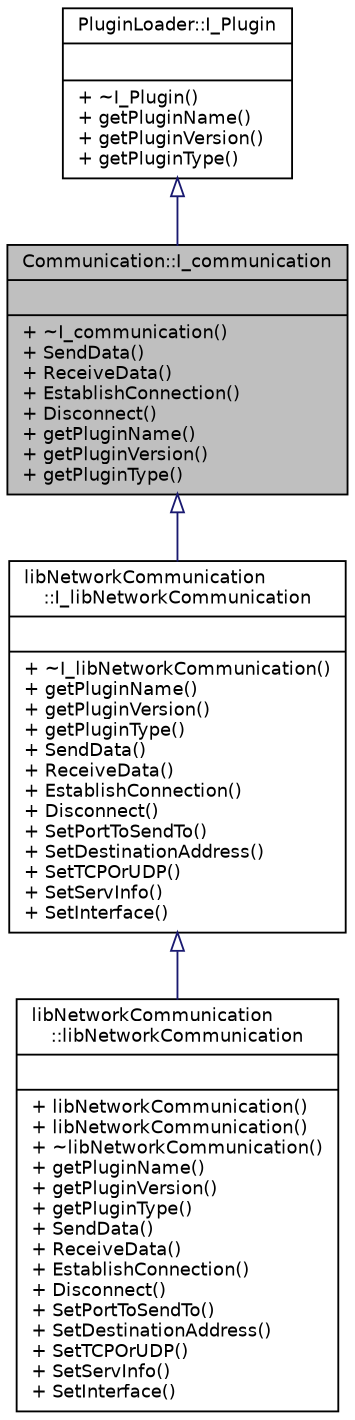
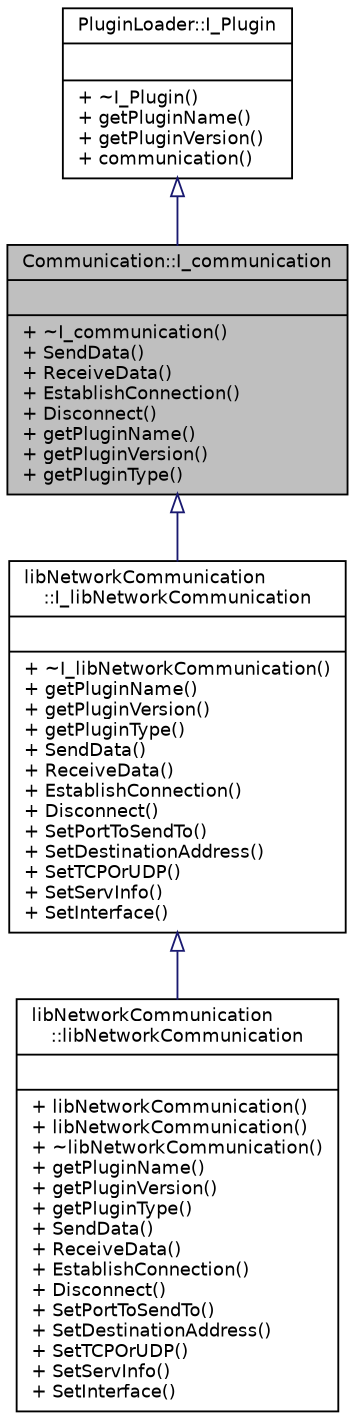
node "PluginLoader::I_Plugin": text "+ getPluginType()" -> "+ communication()"
